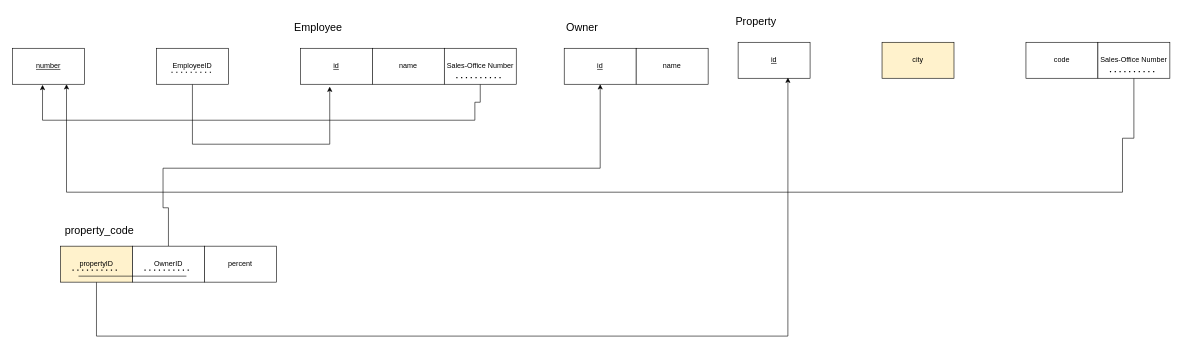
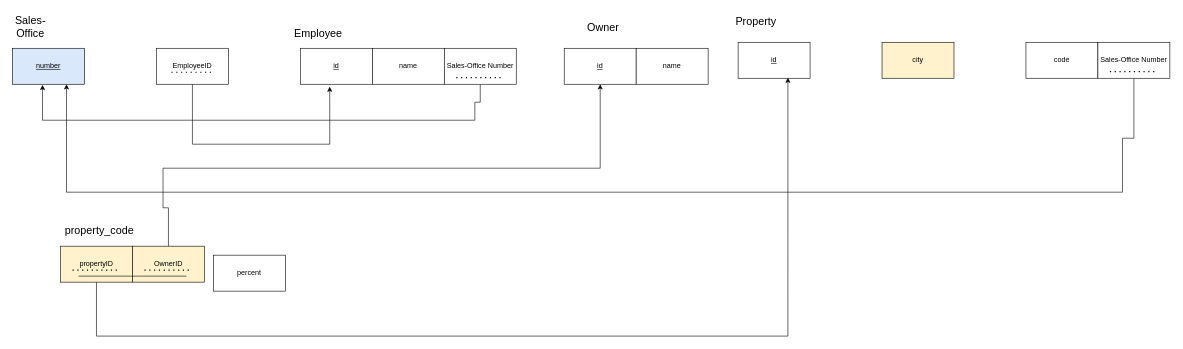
node "Sales-Office": added
node "Employee": moved (318, 27) -> (318, 33)
node "Owner": moved (582, 27) -> (603, 27)
node "number": fillcolor #ffffff -> #dae8fc
node "OwnerID": fillcolor #ffffff -> #fff2cc
node "percent": moved (240, 264) -> (249, 273)
